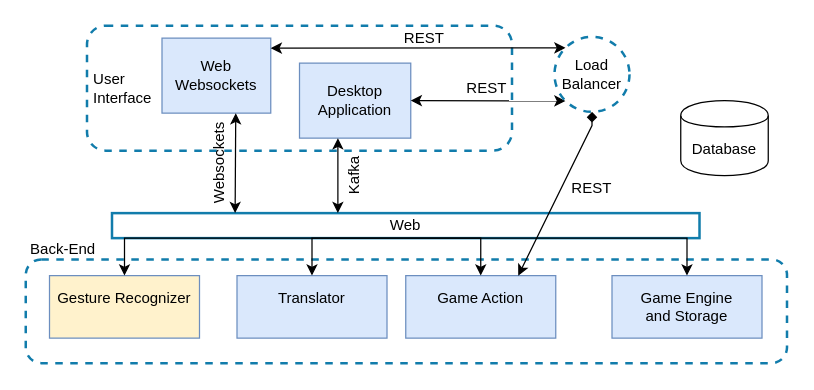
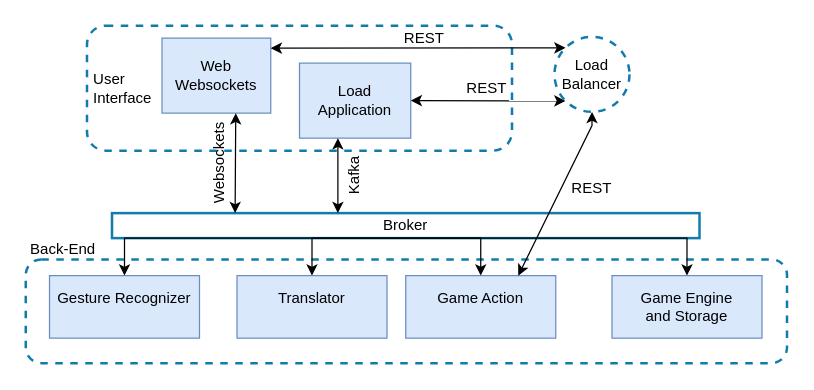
node "Desktop Application": label "Desktop Application" -> "Load Application"
edge "Load Balancer" -- "Game Action": arrowhead diamond -> classic
node "Database": removed
node "Web": label "Web" -> "Broker"
node "Gesture Recognizer": fillcolor #fff2cc -> #dae8fc
